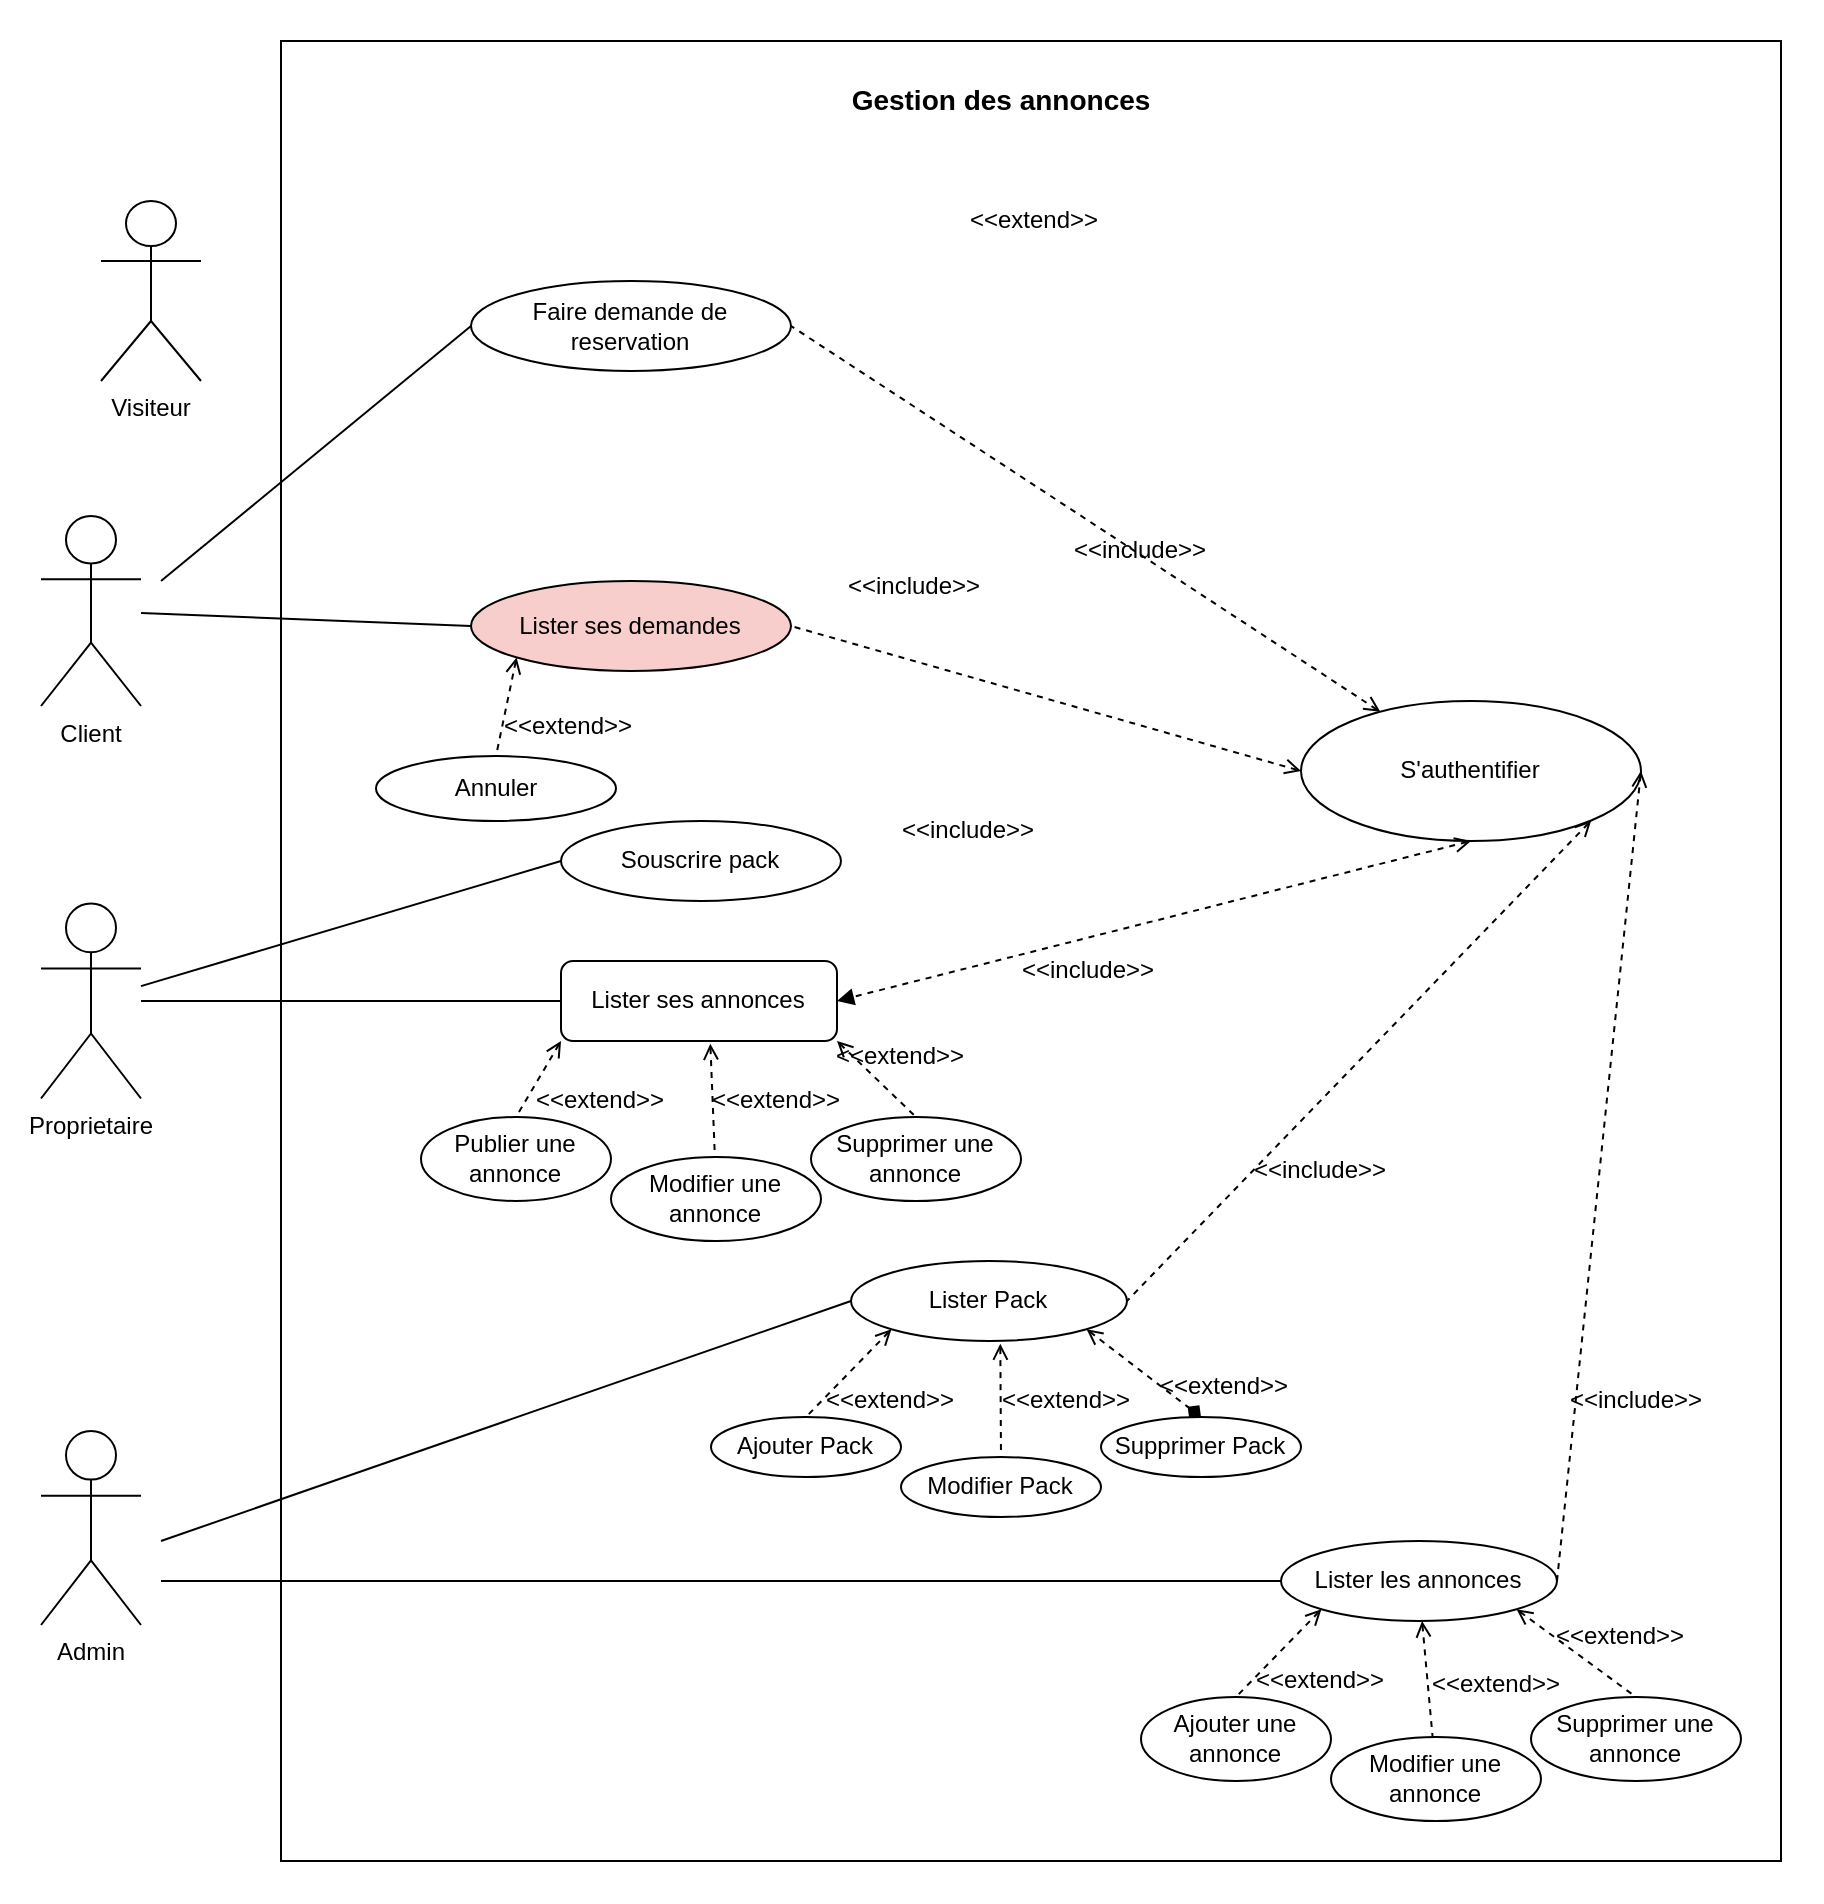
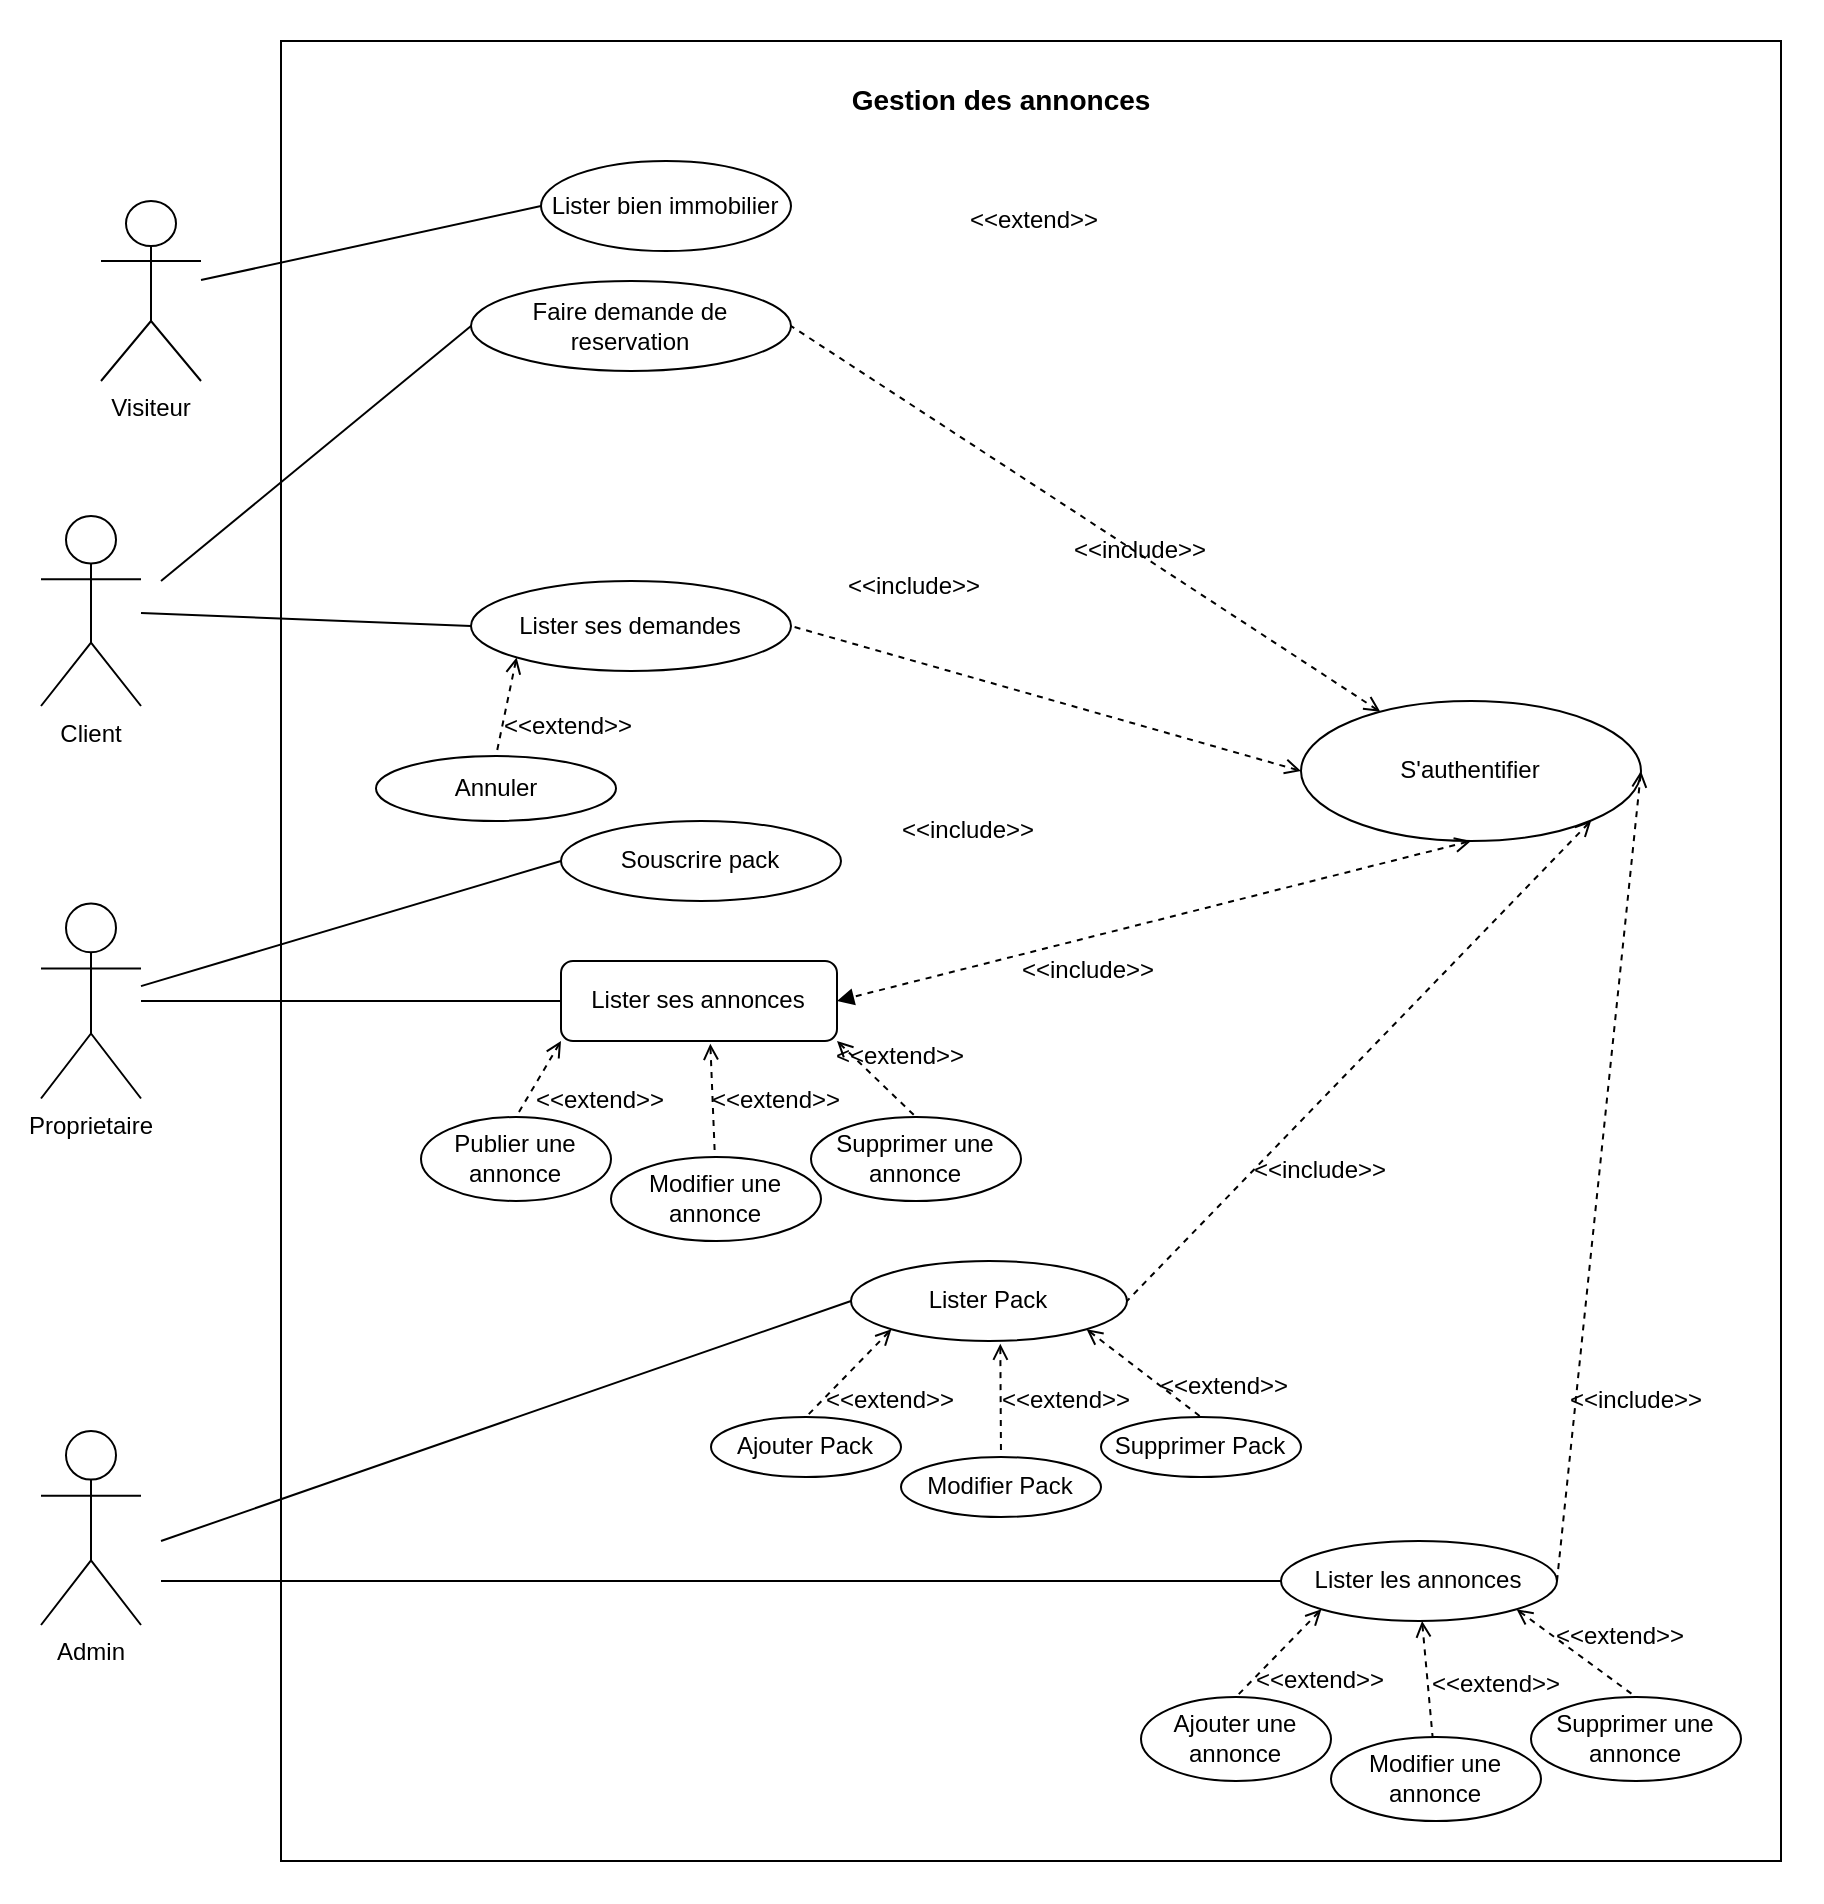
node "Lister bien immobilier": added
edge "Lister bien immobilier" -- "Visiteur": added
node "Lister ses demandes": fillcolor #f8cecc -> #ffffff
edge "Lister Pack" -- "Supprimer Pack": arrowhead diamond -> none
